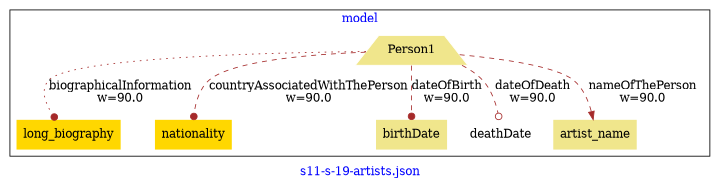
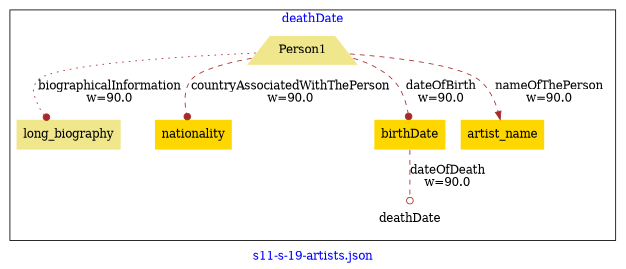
cluster "model": label "model" -> "deathDate"
edge "Person1" -> "deathDate": now "birthDate" -> "deathDate"
node "long_biography": fillcolor gold -> khaki
node "birthDate": fillcolor khaki -> gold
node "artist_name": fillcolor khaki -> gold
